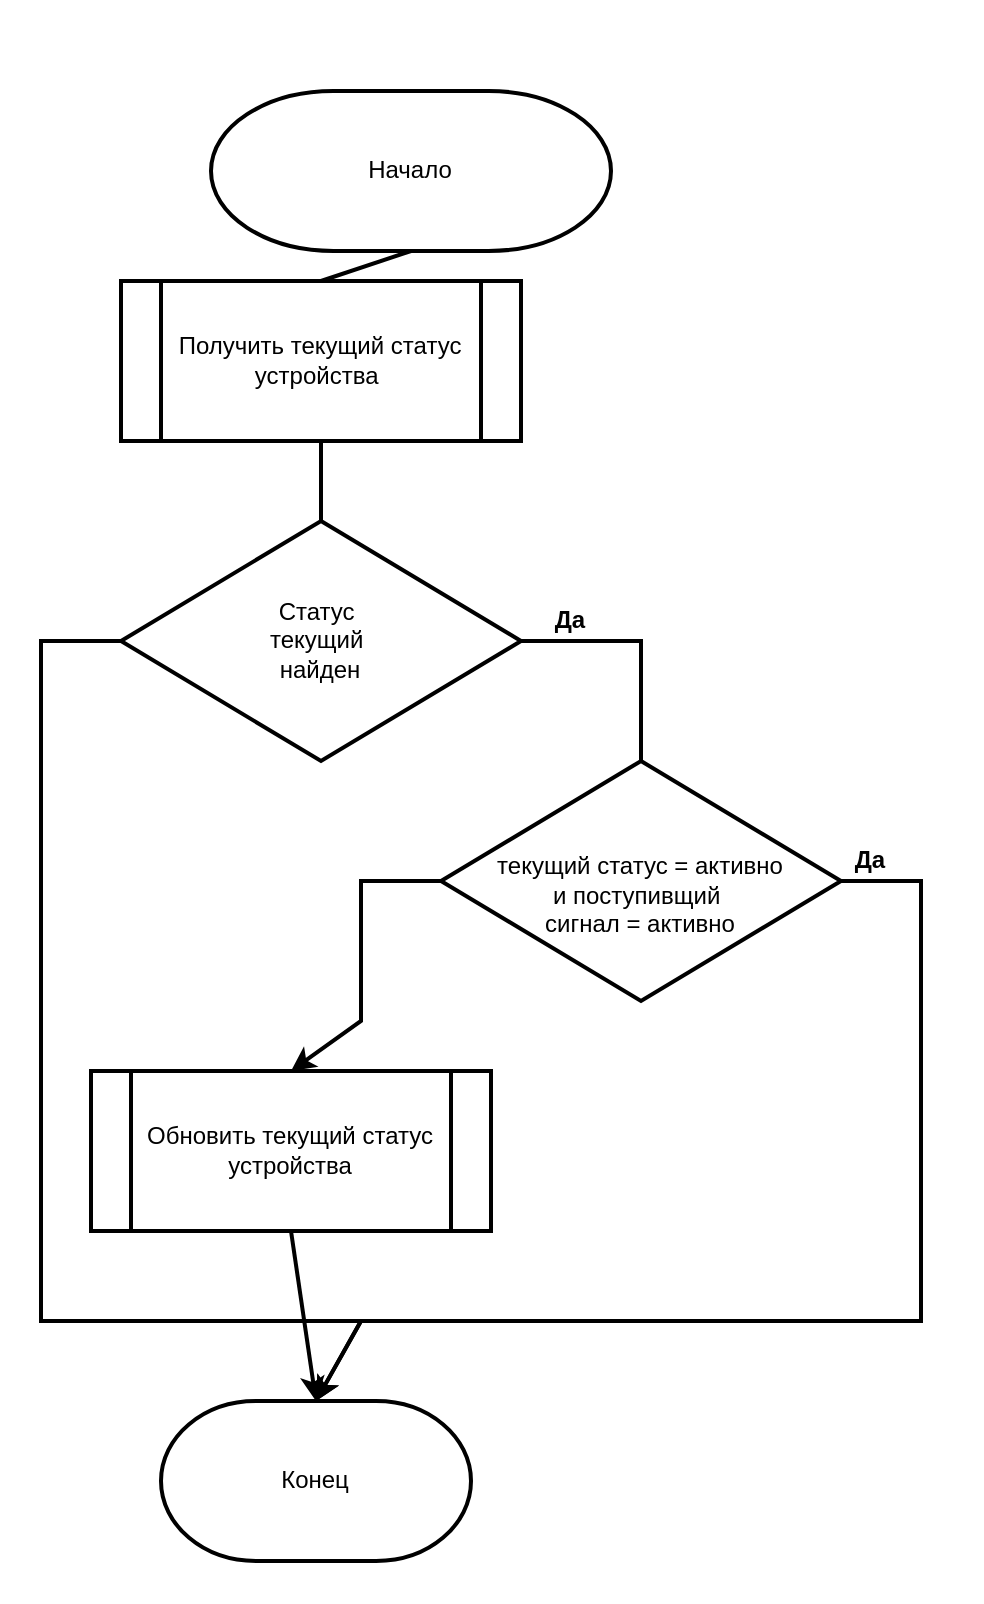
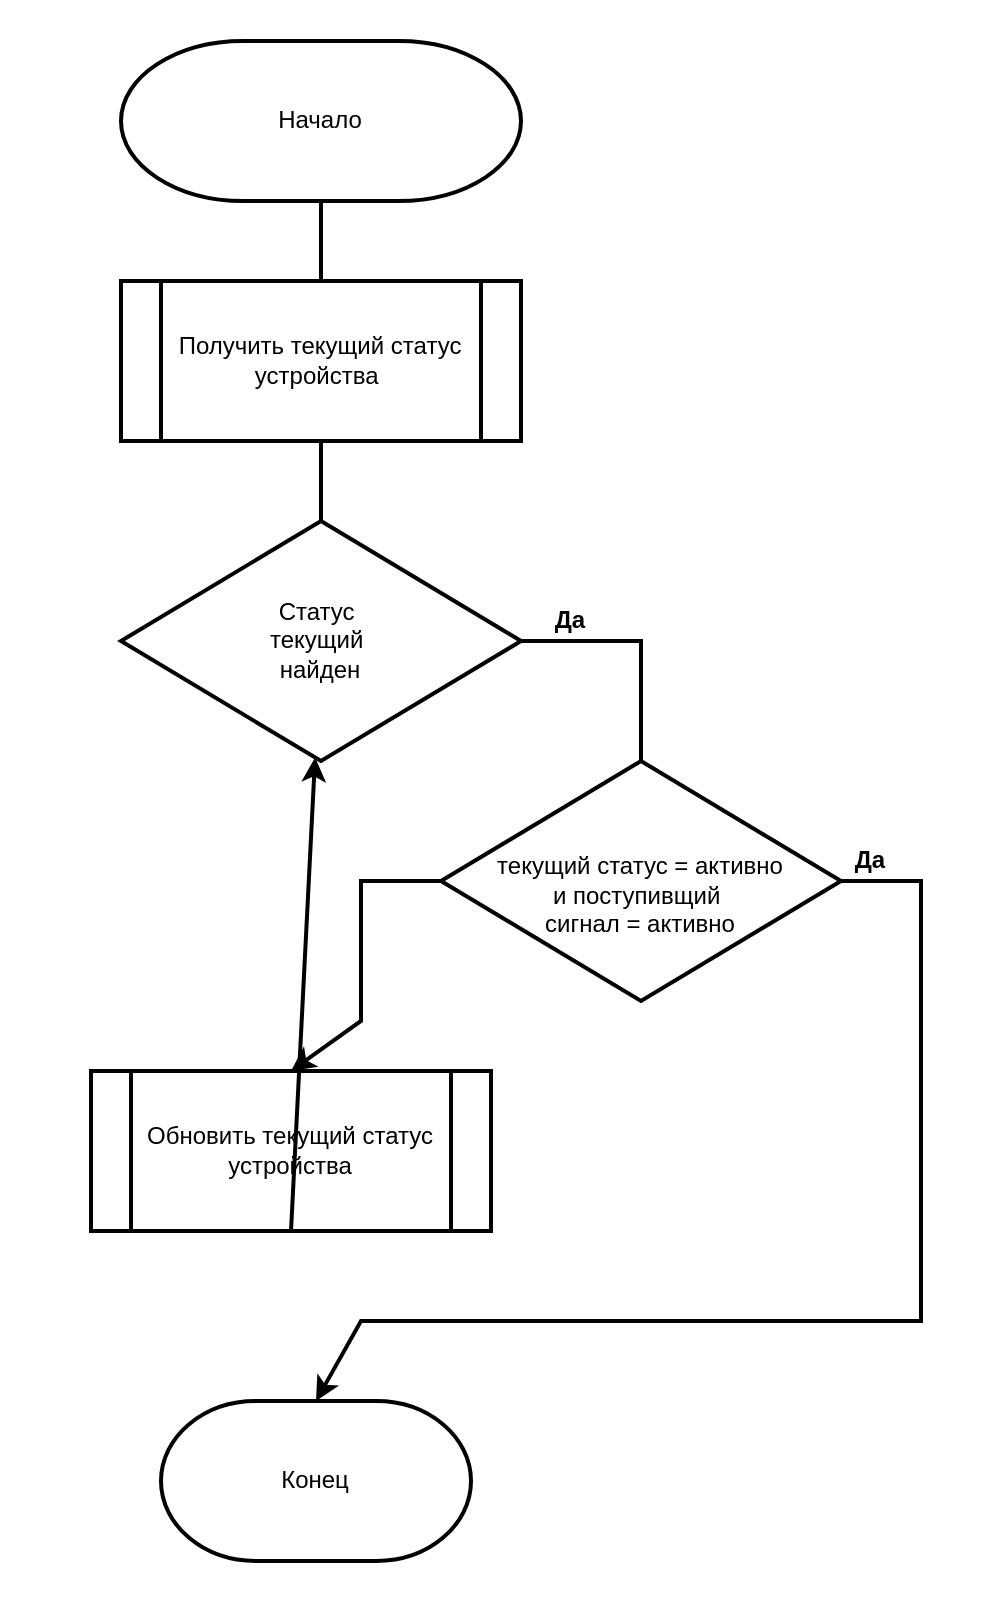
node "Начало": moved (411, 171) -> (321, 121)
edge "Статус текущий найден" -> "Конец": removed
edge "Обновить текущий статус устройства" -> "Конец": now "Обновить текущий статус устройства" -> "Статус текущий найден"
